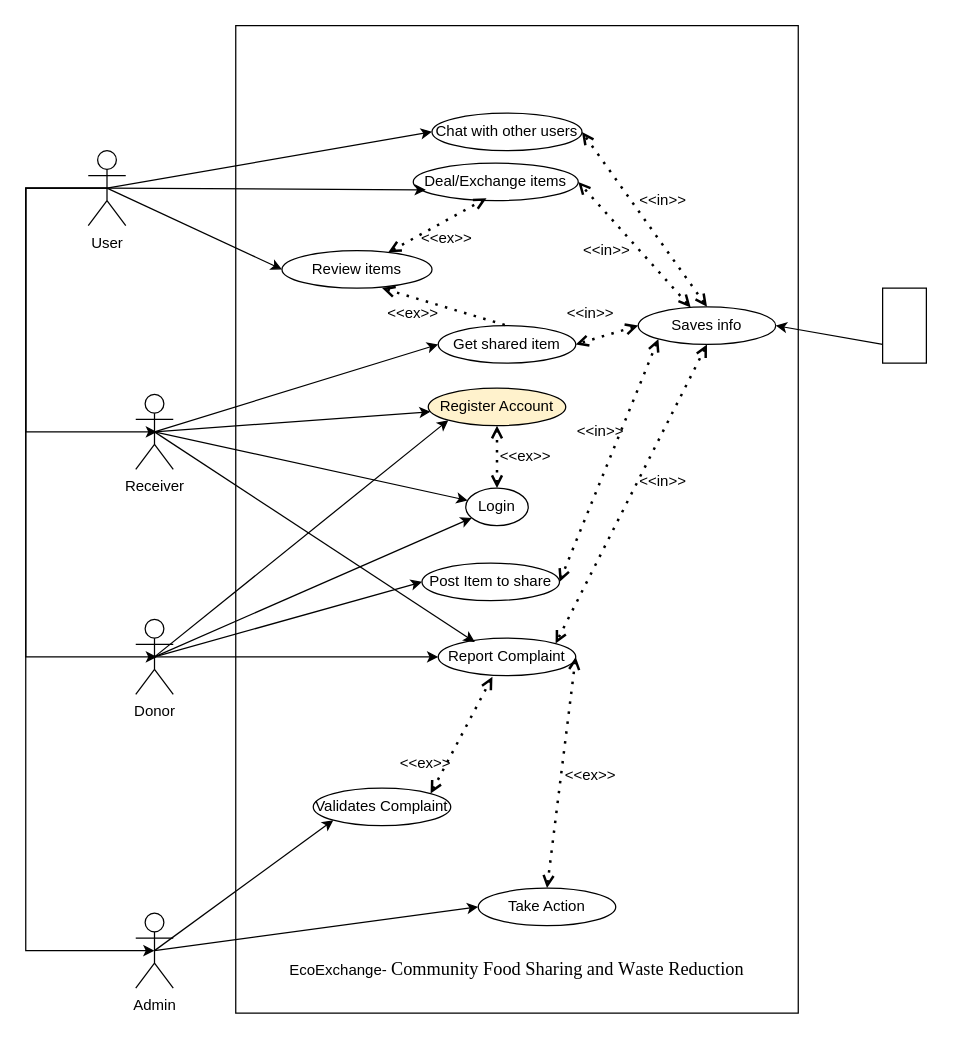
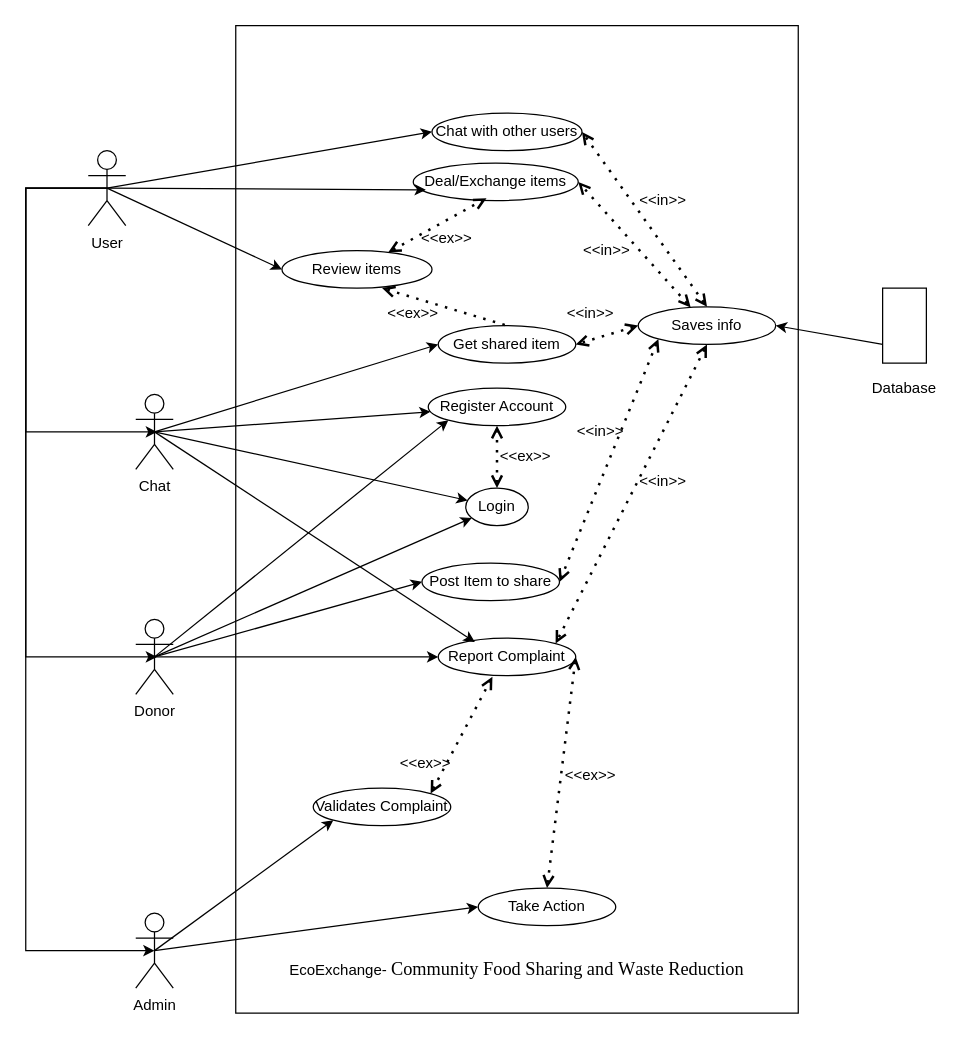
node "Database": added
node "Register Account": fillcolor #fff2cc -> #ffffff
node "Receiver": label "Receiver" -> "Chat"
